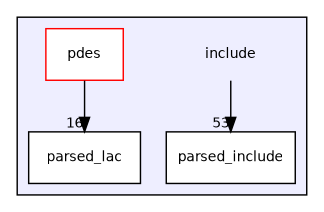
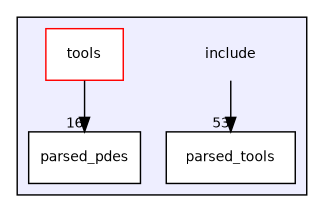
node "pdes": label "pdes" -> "tools"
node "parsed_lac": label "parsed_lac" -> "parsed_pdes"
node "parsed_include": label "parsed_include" -> "parsed_tools"
